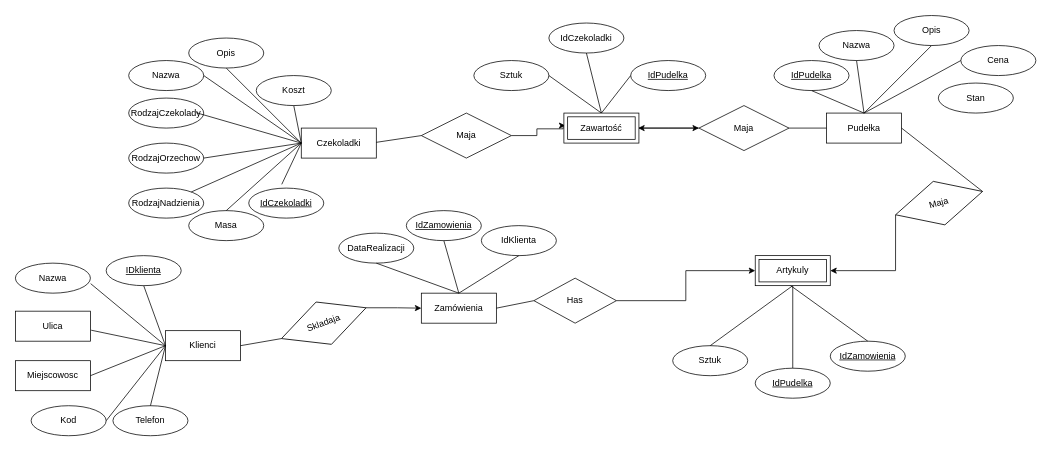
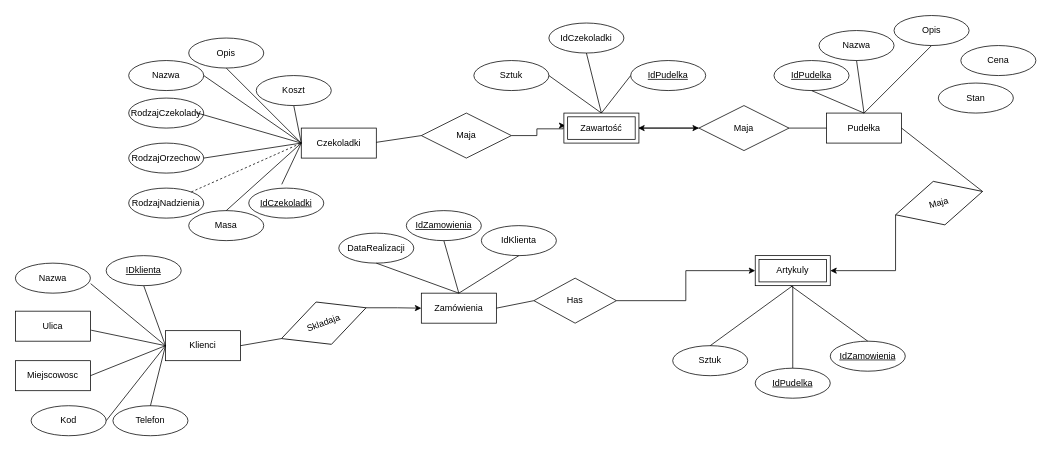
edge "Cena" -- "Pudełka": removed
edge "Czekoladki" -- "RodzajNadzienia": style solid -> dashed
